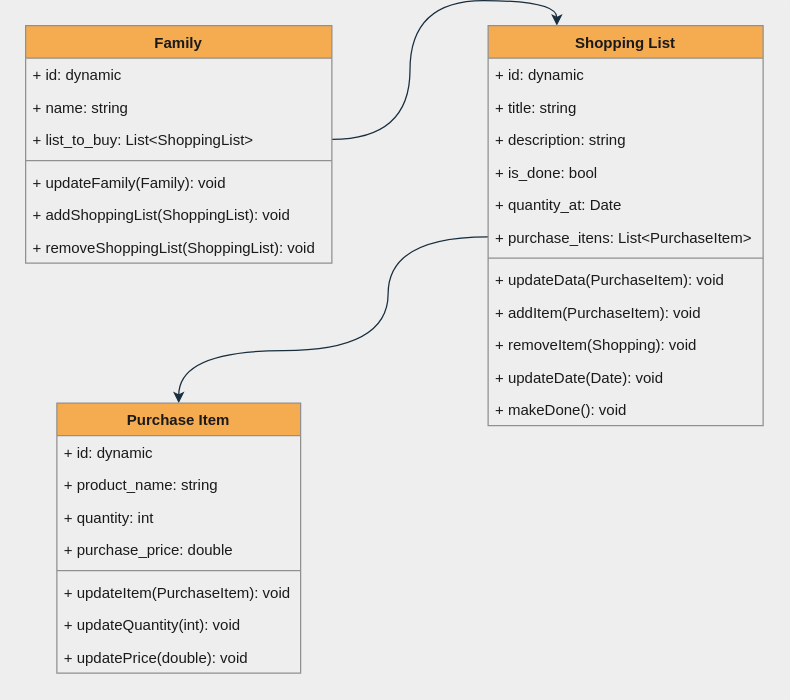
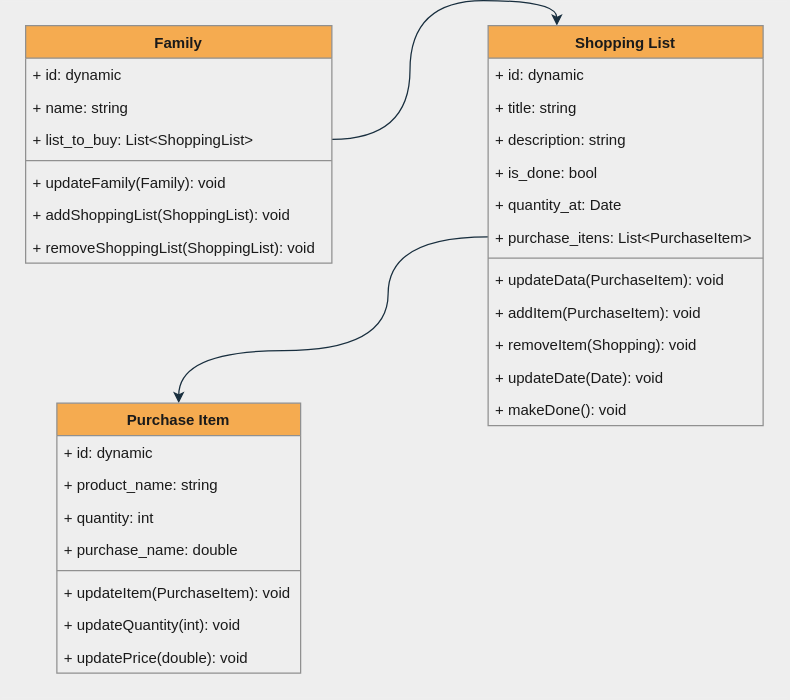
node "+ purchase_price: double": label "+ purchase_price: double" -> "+ purchase_name: double"
